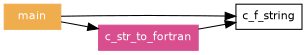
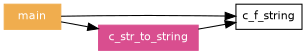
node "c_str_to_fortran": label "c_str_to_fortran" -> "c_str_to_string"
